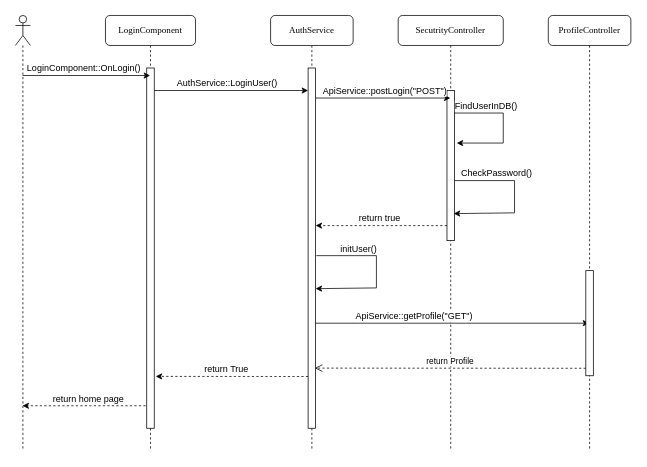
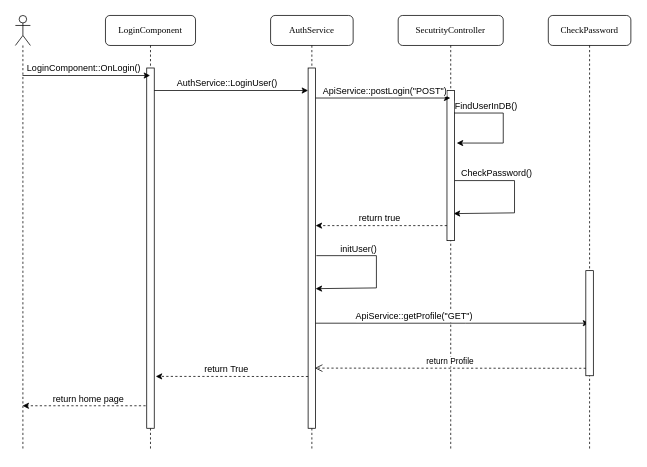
node "ProfileController": label "ProfileController" -> "CheckPassword"
